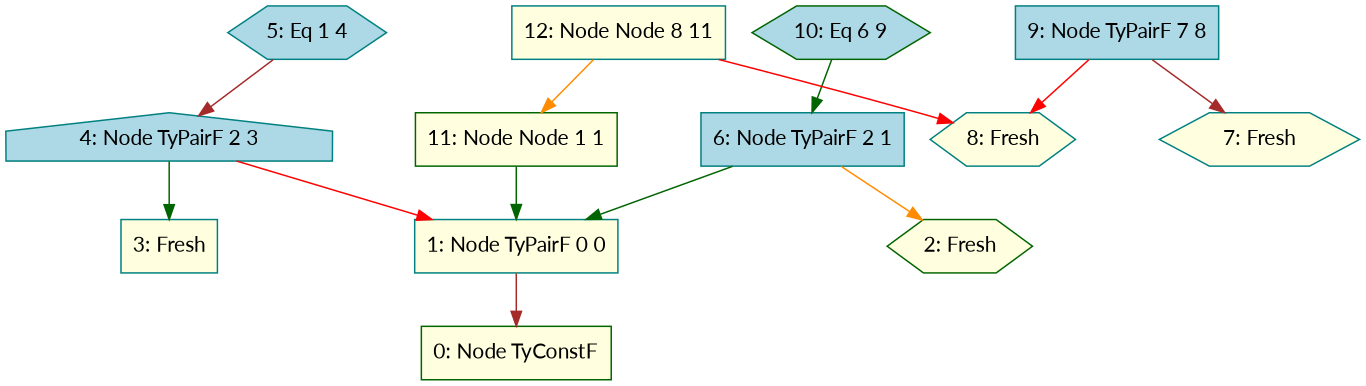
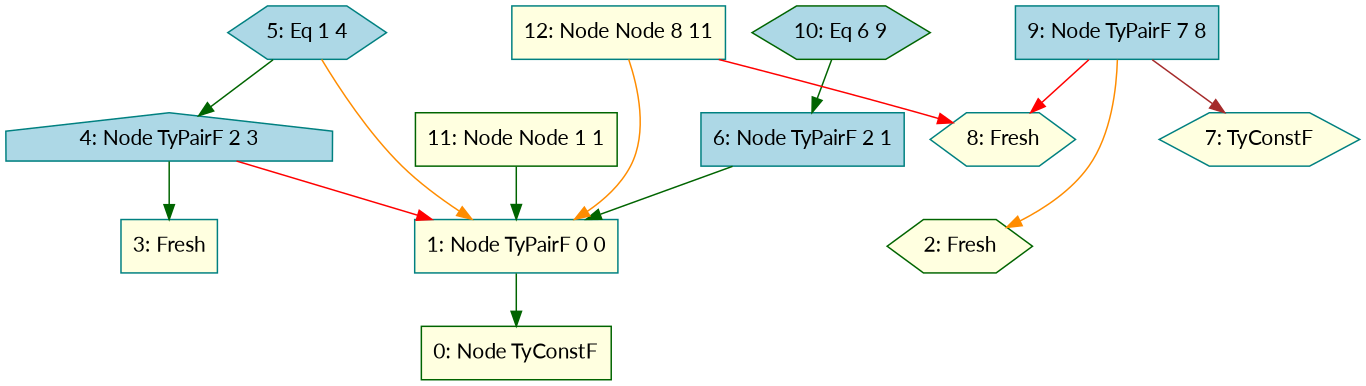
edge "12: Node Node 8 11" -> "11: Node Node 1 1": now "12: Node Node 8 11" -> "1: Node TyPairF 0 0"
edge "5: Eq 1 4" -> "4: Node TyPairF 2 3": color brown -> darkgreen
node "7: Fresh": label "7: Fresh" -> "7: TyConstF"
edge "5: Eq 1 4" -> "1: Node TyPairF 0 0": added
edge "6: Node TyPairF 2 1" -> "2: Fresh": now "9: Node TyPairF 7 8" -> "2: Fresh"
edge "1: Node TyPairF 0 0" -> "0: Node TyConstF": color brown -> darkgreen
